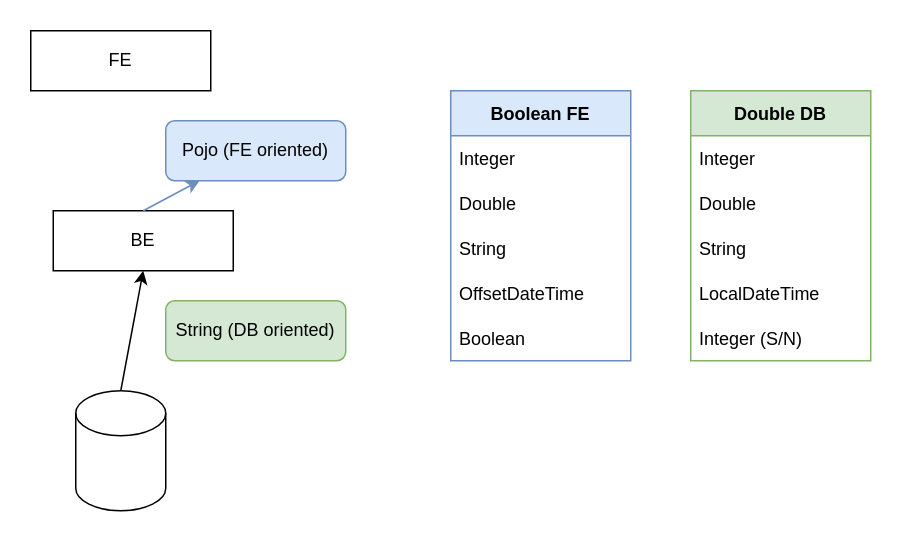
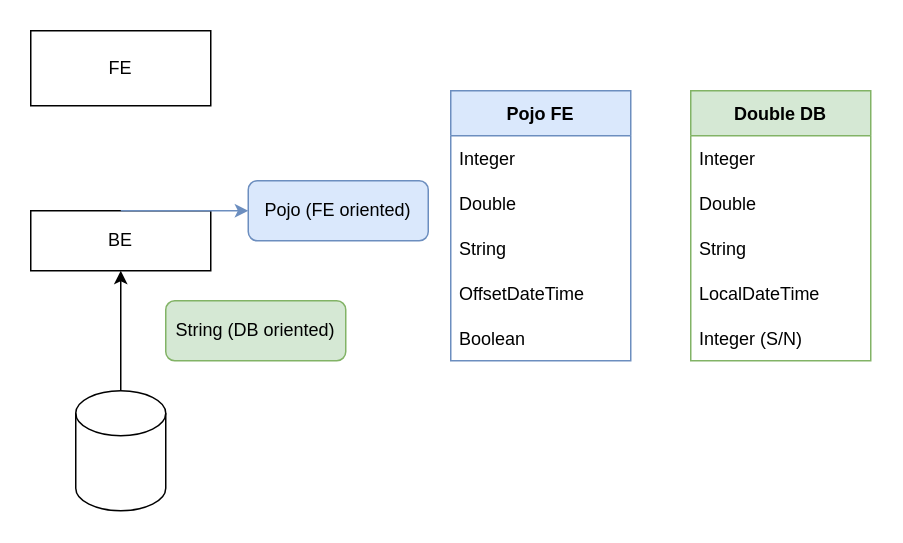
node "FE": size 180x60 -> 180x75
node "Boolean FE": label "Boolean FE" -> "Pojo FE"
node "Pojo (FE oriented)": moved (256, 151) -> (338, 211)
node "BE": moved (143, 241) -> (121, 241)
